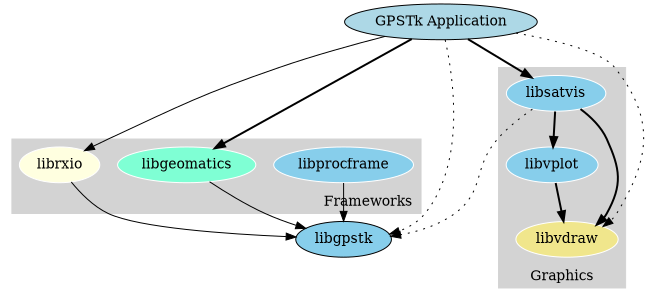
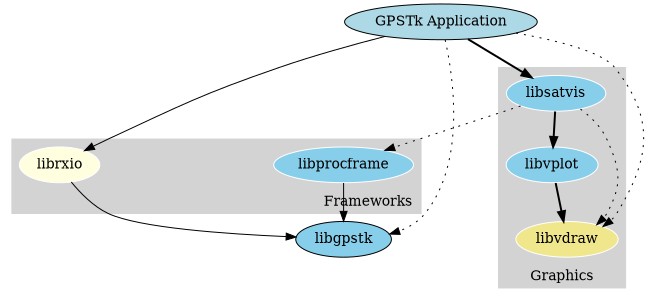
edge "libsatvis" -> "libvdraw": style bold -> dotted
node "libgeomatics": removed
edge "libsatvis" -> "libgpstk": now "libsatvis" -> "libprocframe"
